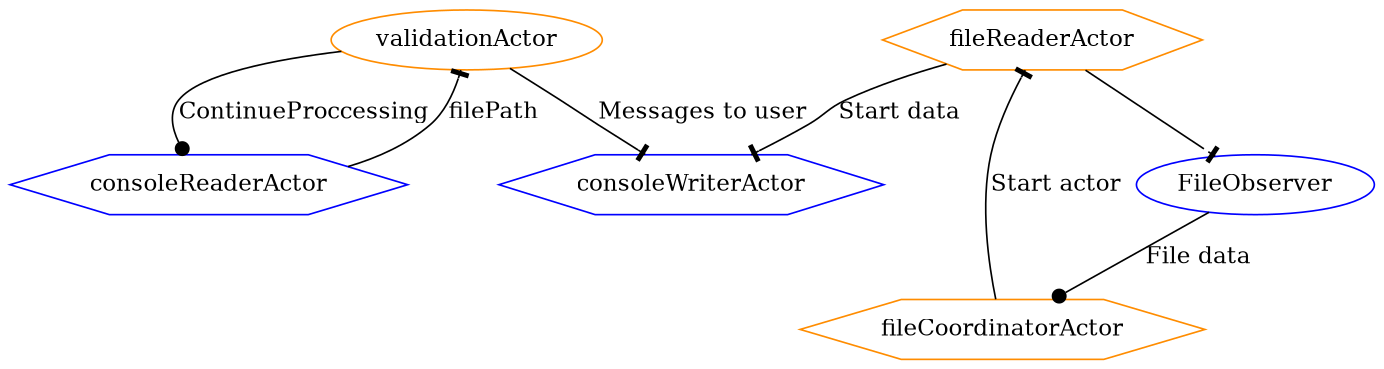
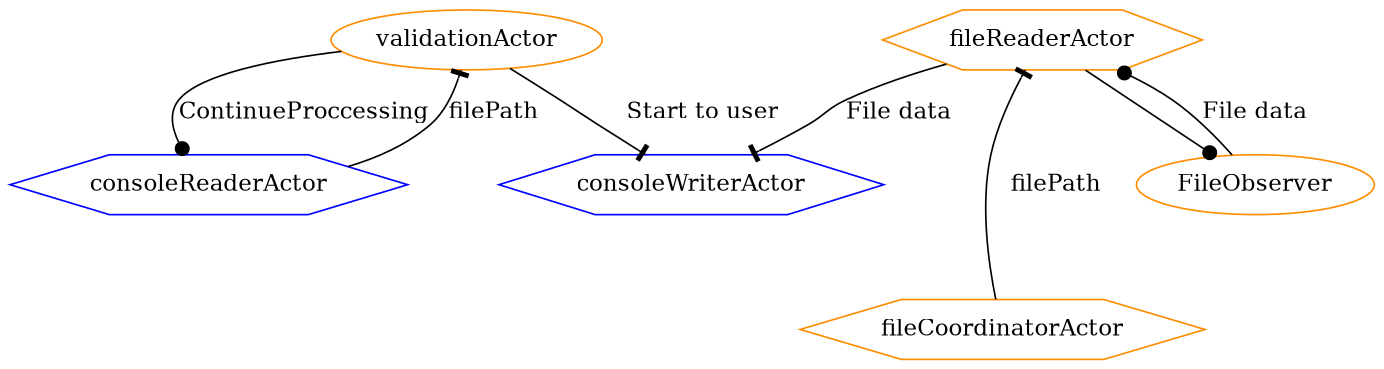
edge "fileReaderActor" -> "FileObserver": arrowhead tee -> dot
edge "validationActor" -> "consoleWriterActor": label "Messages to user" -> "Start to user"
edge "fileReaderActor" -> "consoleWriterActor": label "Start data" -> "File data"
edge "fileCoordinatorActor" -> "fileReaderActor": label "Start actor" -> "filePath"
node "FileObserver": color blue -> darkorange
edge "FileObserver" -> "fileCoordinatorActor": now "FileObserver" -> "fileReaderActor"
